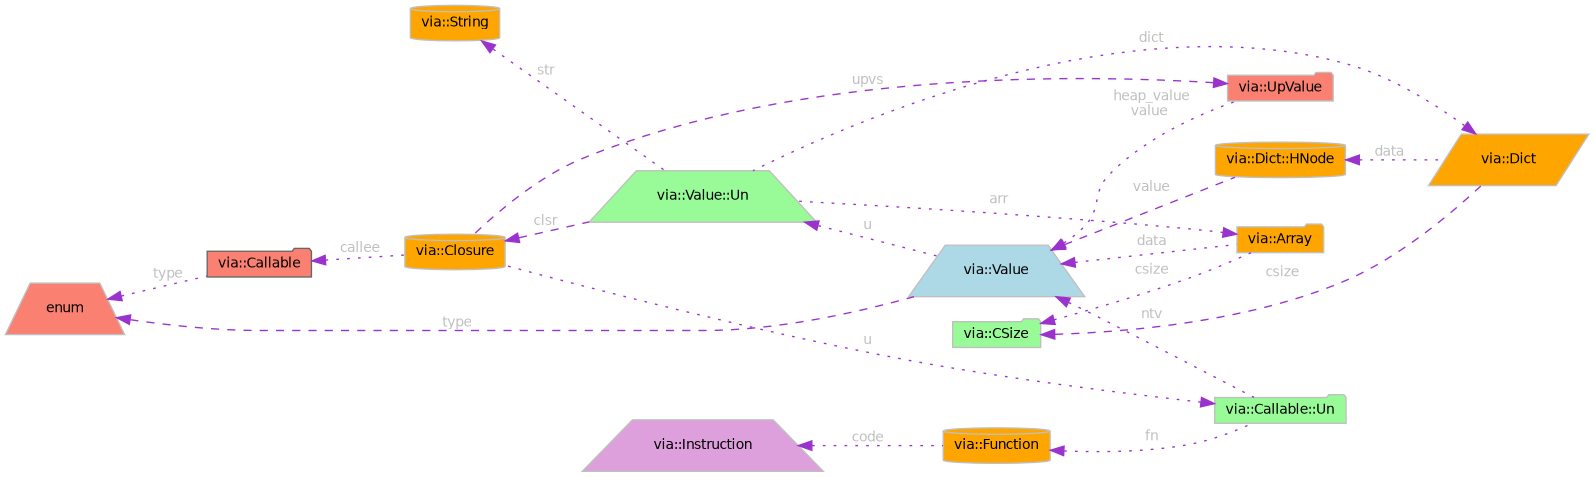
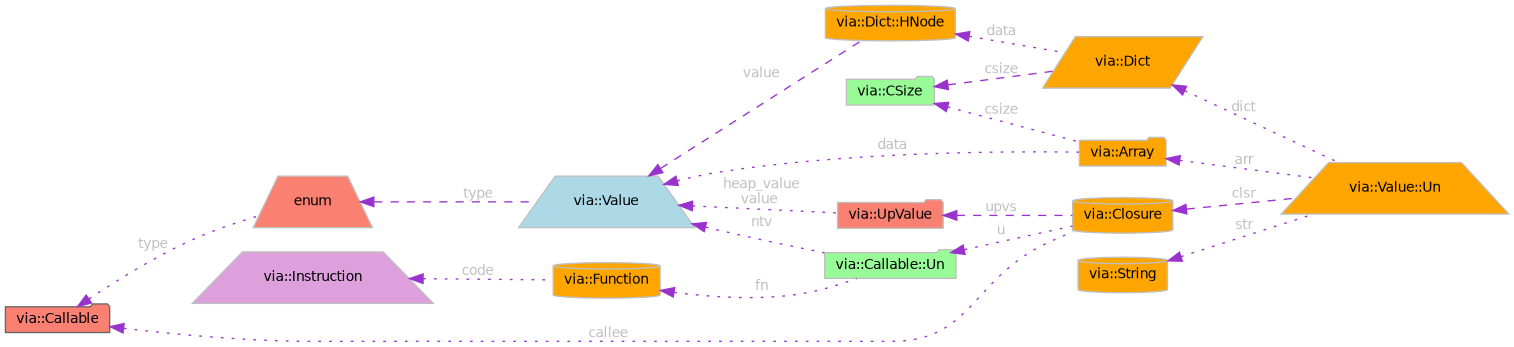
node "via::Value::Un": fillcolor palegreen -> orange
edge "via::Value" -> "via::Value::Un": removed, label "u"
edge "via::Callable" -> "enum": reversed
